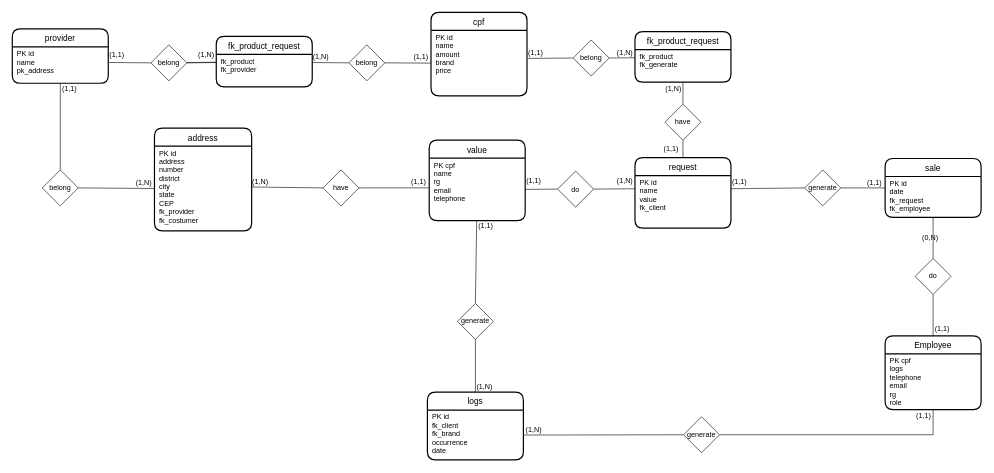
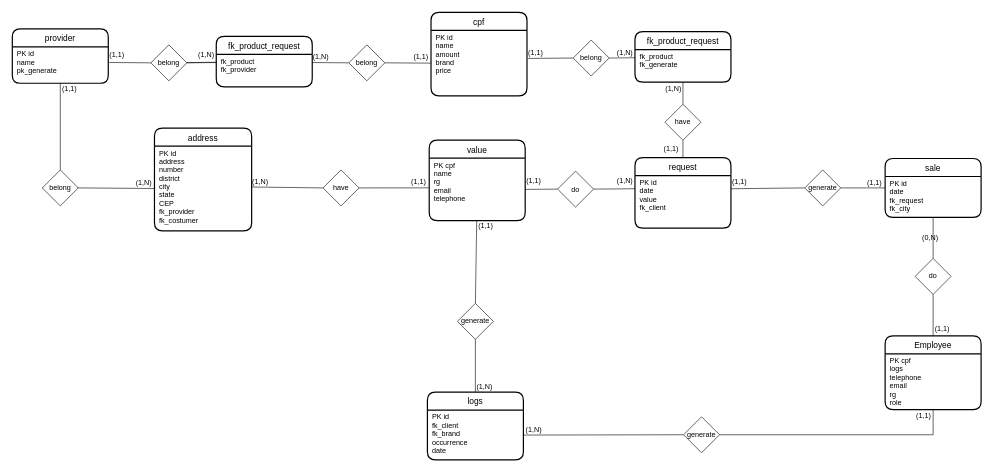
node "PK id name pk_address": label "PK id name pk_address" -> "PK id name pk_generate"
node "PK id name value fk_client": label "PK id name value fk_client" -> "PK id date value fk_client"
node "PK id date fk_request fk_employee": label "PK id date fk_request fk_employee" -> "PK id date fk_request fk_city"
